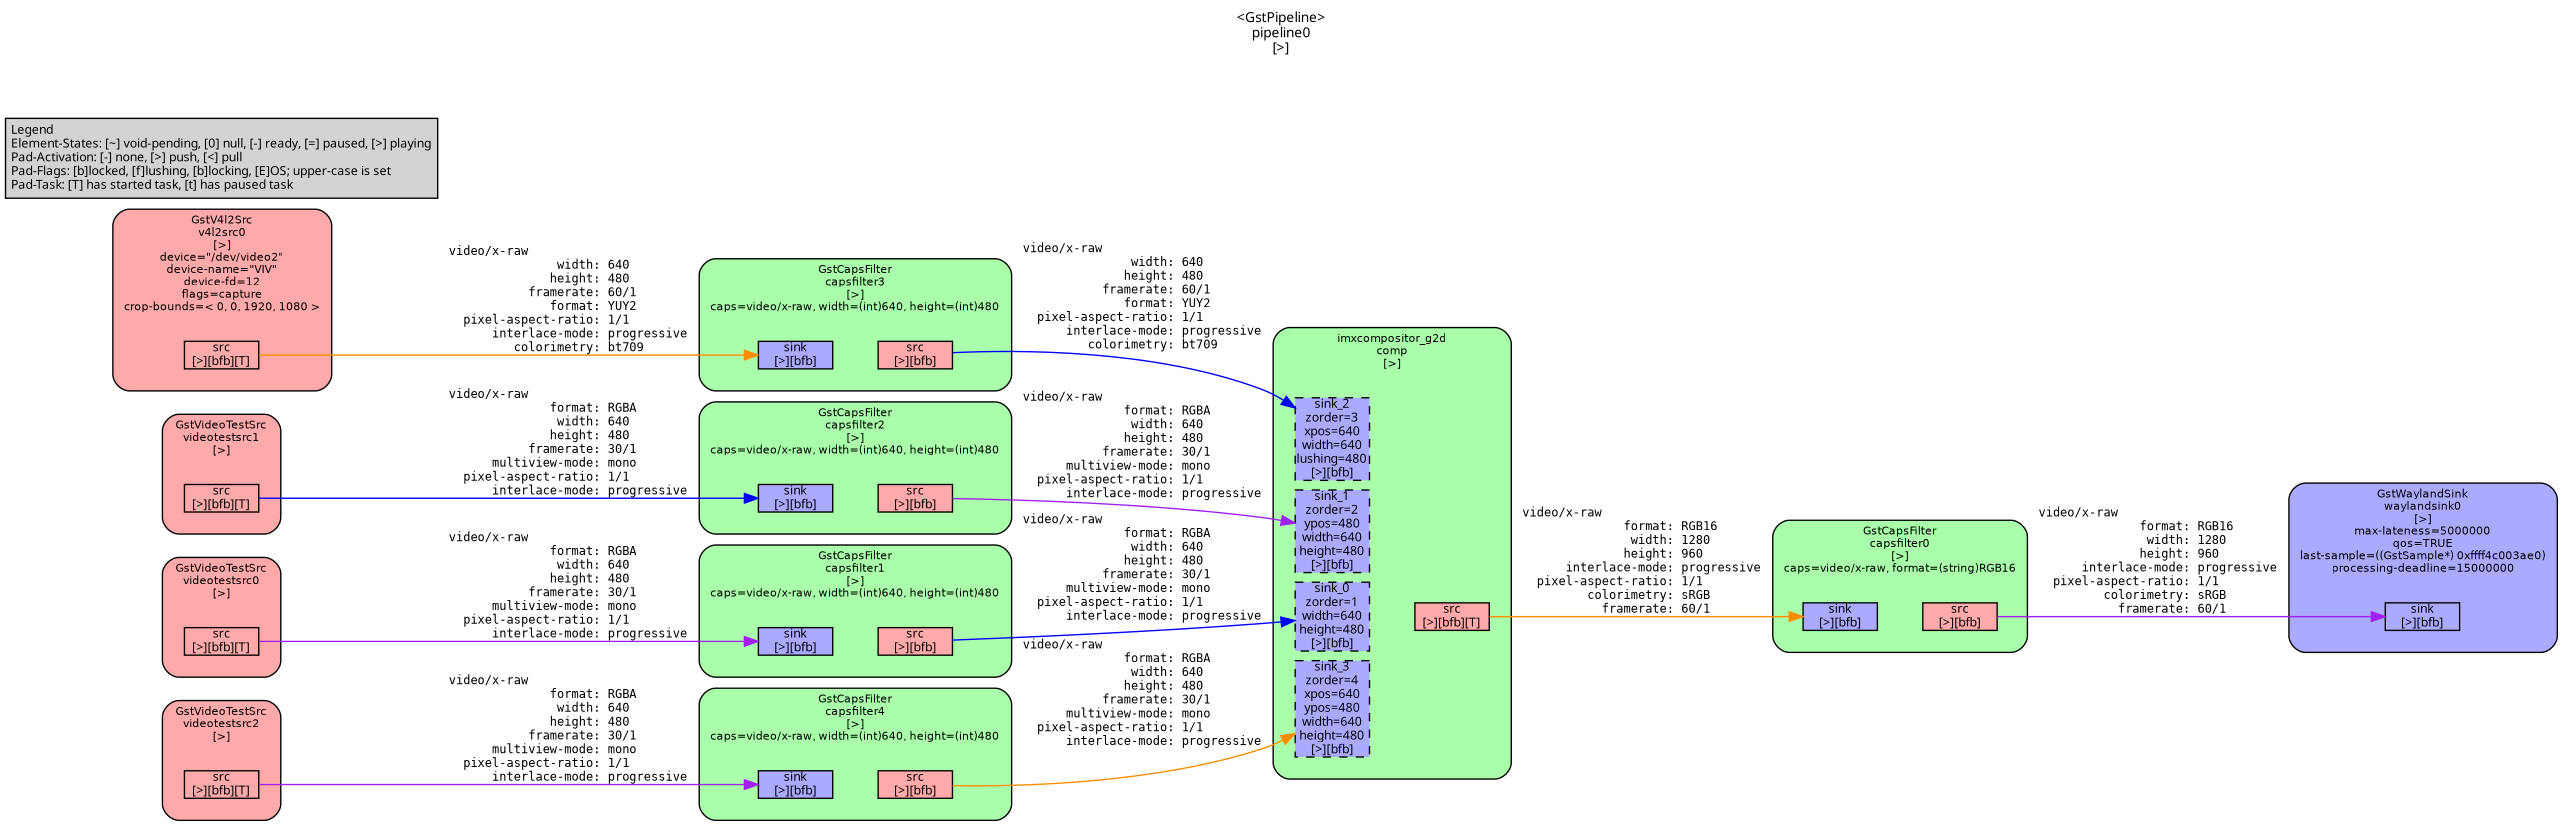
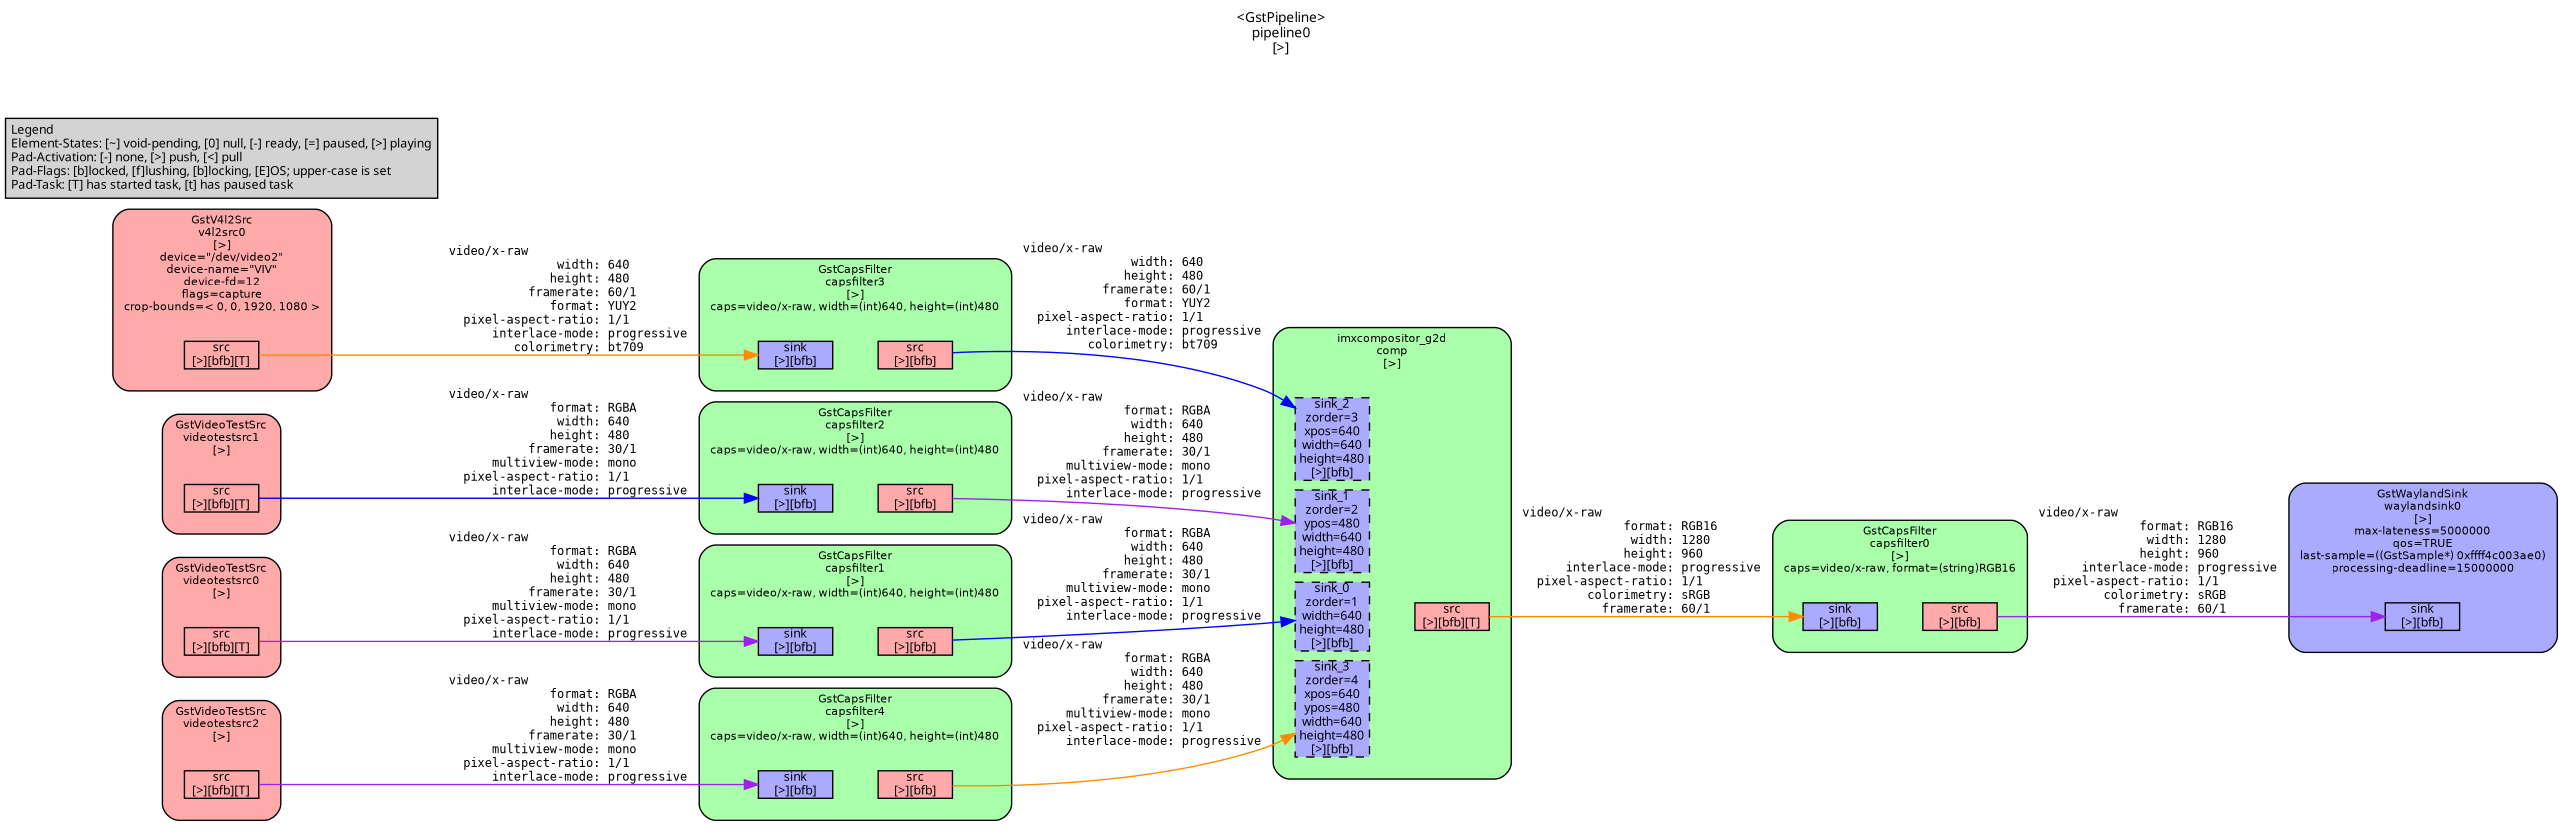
node "sink_2 zorder=3 xpos=640 width=640 lushing=480 [>][bfb]": label "sink_2 zorder=3 xpos=640 width=640 lushing=480 [>][bfb]" -> "sink_2 zorder=3 xpos=640 width=640 height=480 [>][bfb]"
